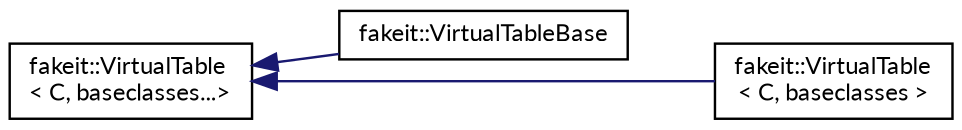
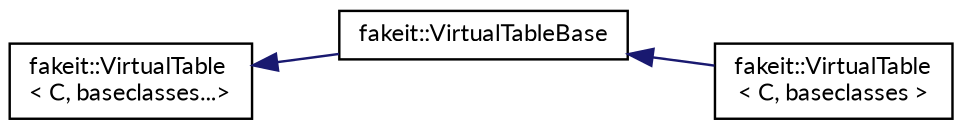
edge "fakeit::VirtualTable < C, baseclasses >" -> "fakeit::VirtualTable < C, baseclasses...>": now "fakeit::VirtualTable < C, baseclasses >" -> "fakeit::VirtualTableBase"
